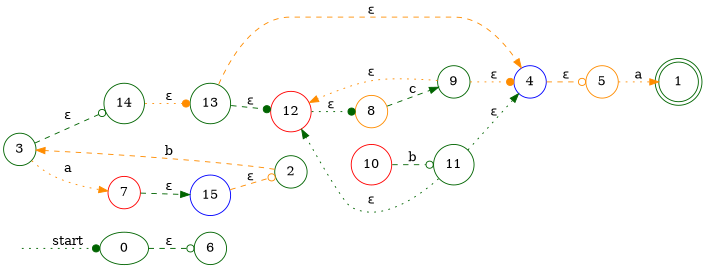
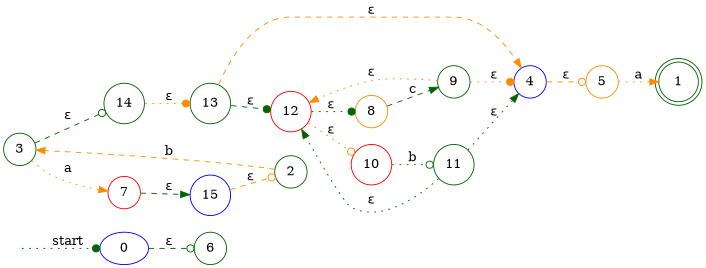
edge "12" -> "10": added, label "ε"
edge "10" -> "11": style dashed -> dotted
node "0": color darkgreen -> blue
